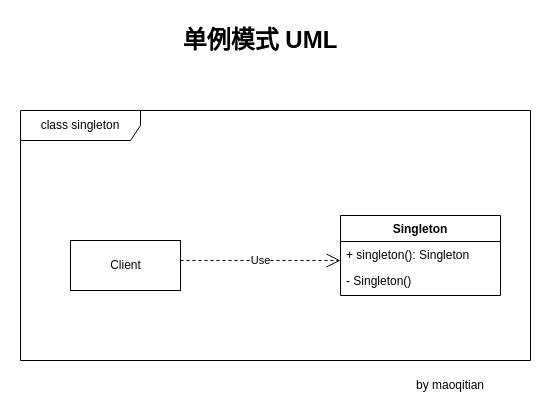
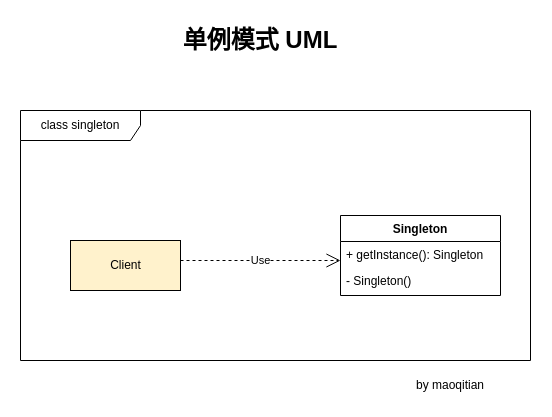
node "+ singleton(): Singleton": label "+ singleton(): Singleton" -> "+ getInstance(): Singleton"
node "Client": fillcolor #ffffff -> #fff2cc
